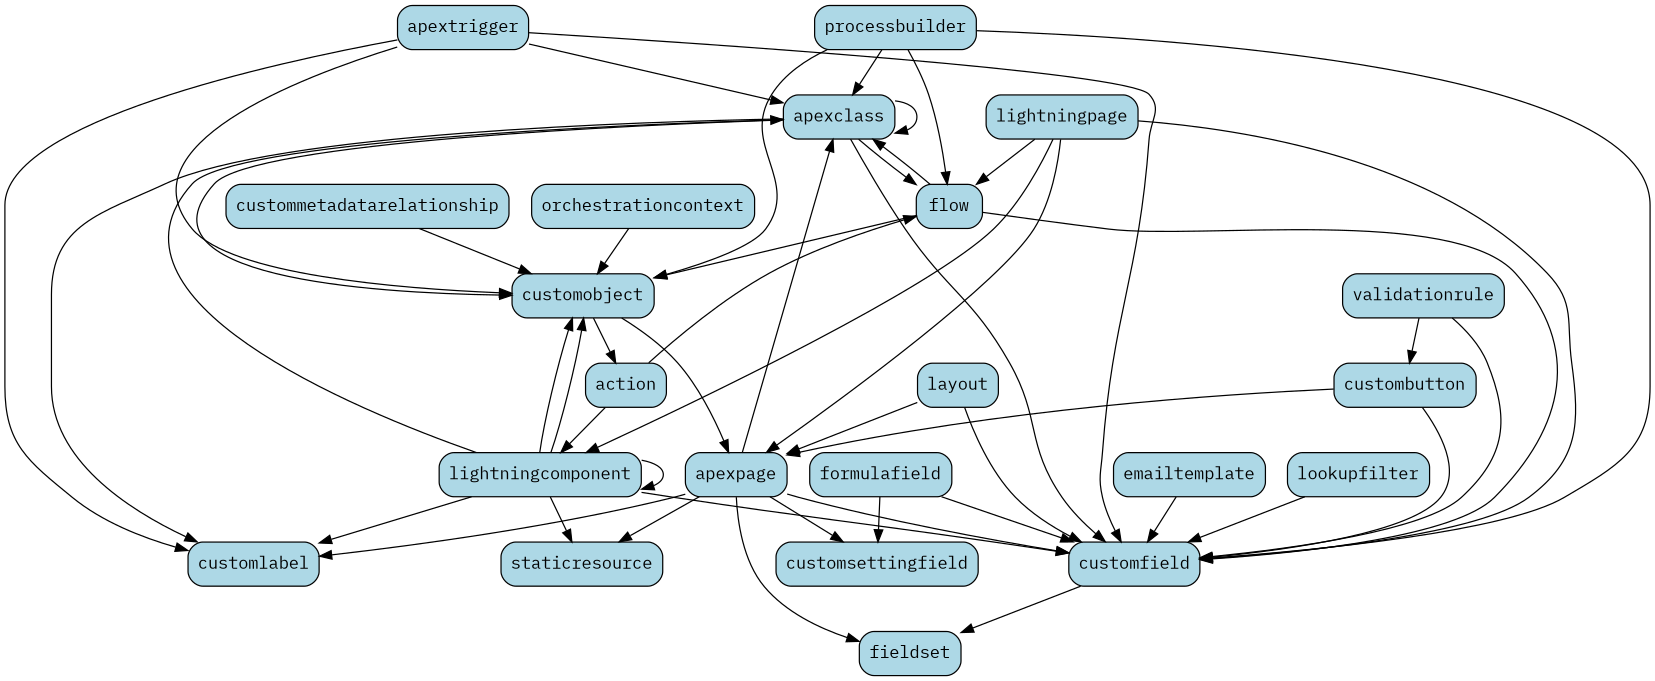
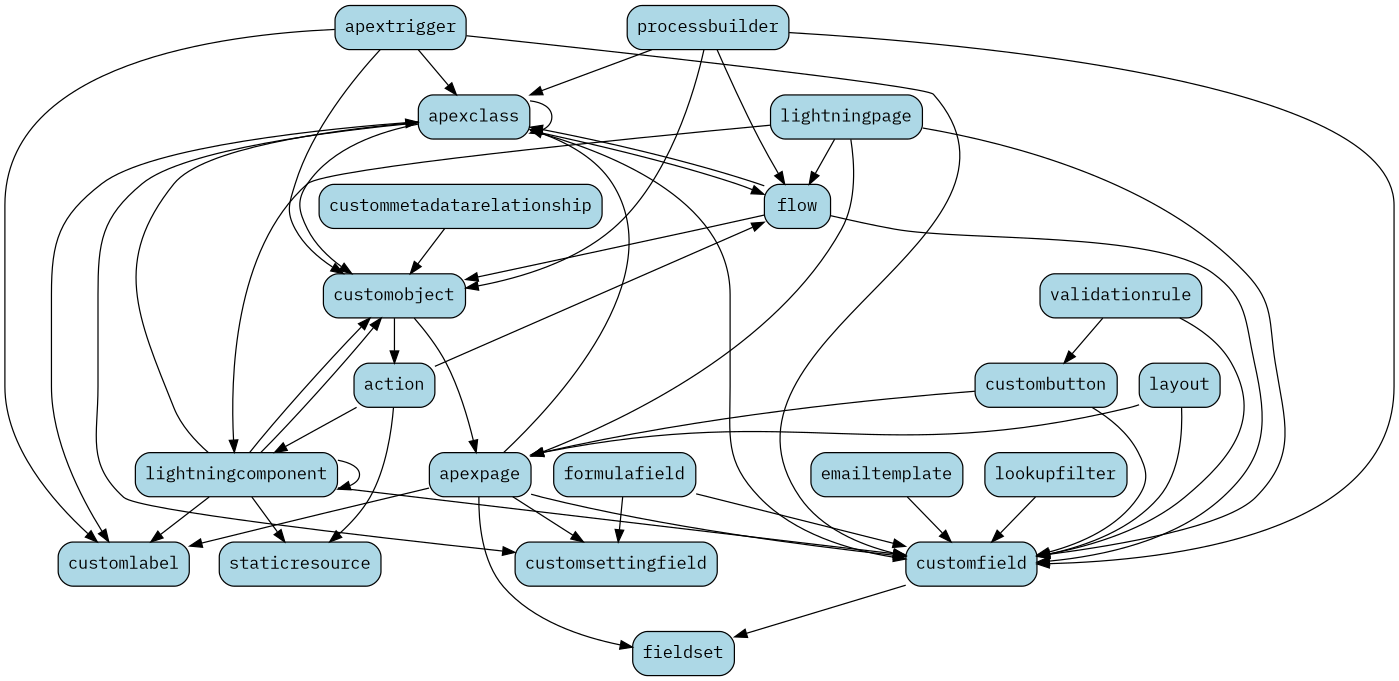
node "orchestrationcontext": removed
edge "apexclass" -> "customsettingfield": added
edge "apexpage" -> "staticresource": now "action" -> "staticresource"
